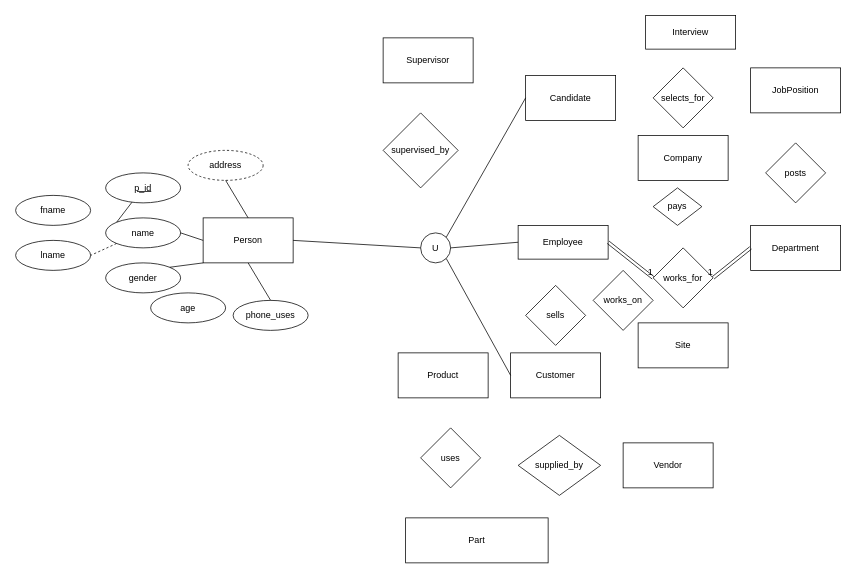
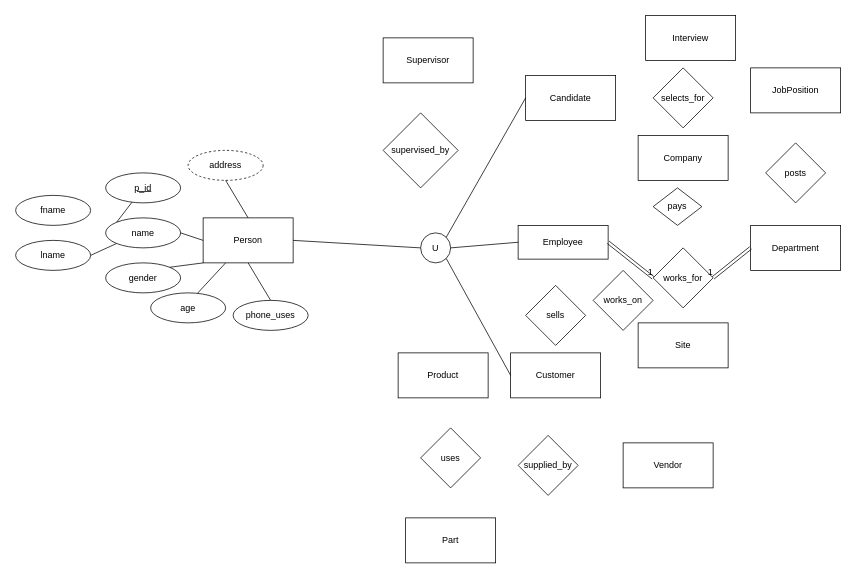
node "Interview": size 90x34 -> 90x45
edge "name" -- "lname": style dashed -> solid
edge "Person" -- "age": added
node "supplied_by": size 83x60 -> 60x60
node "Part": size 143x45 -> 90x45
